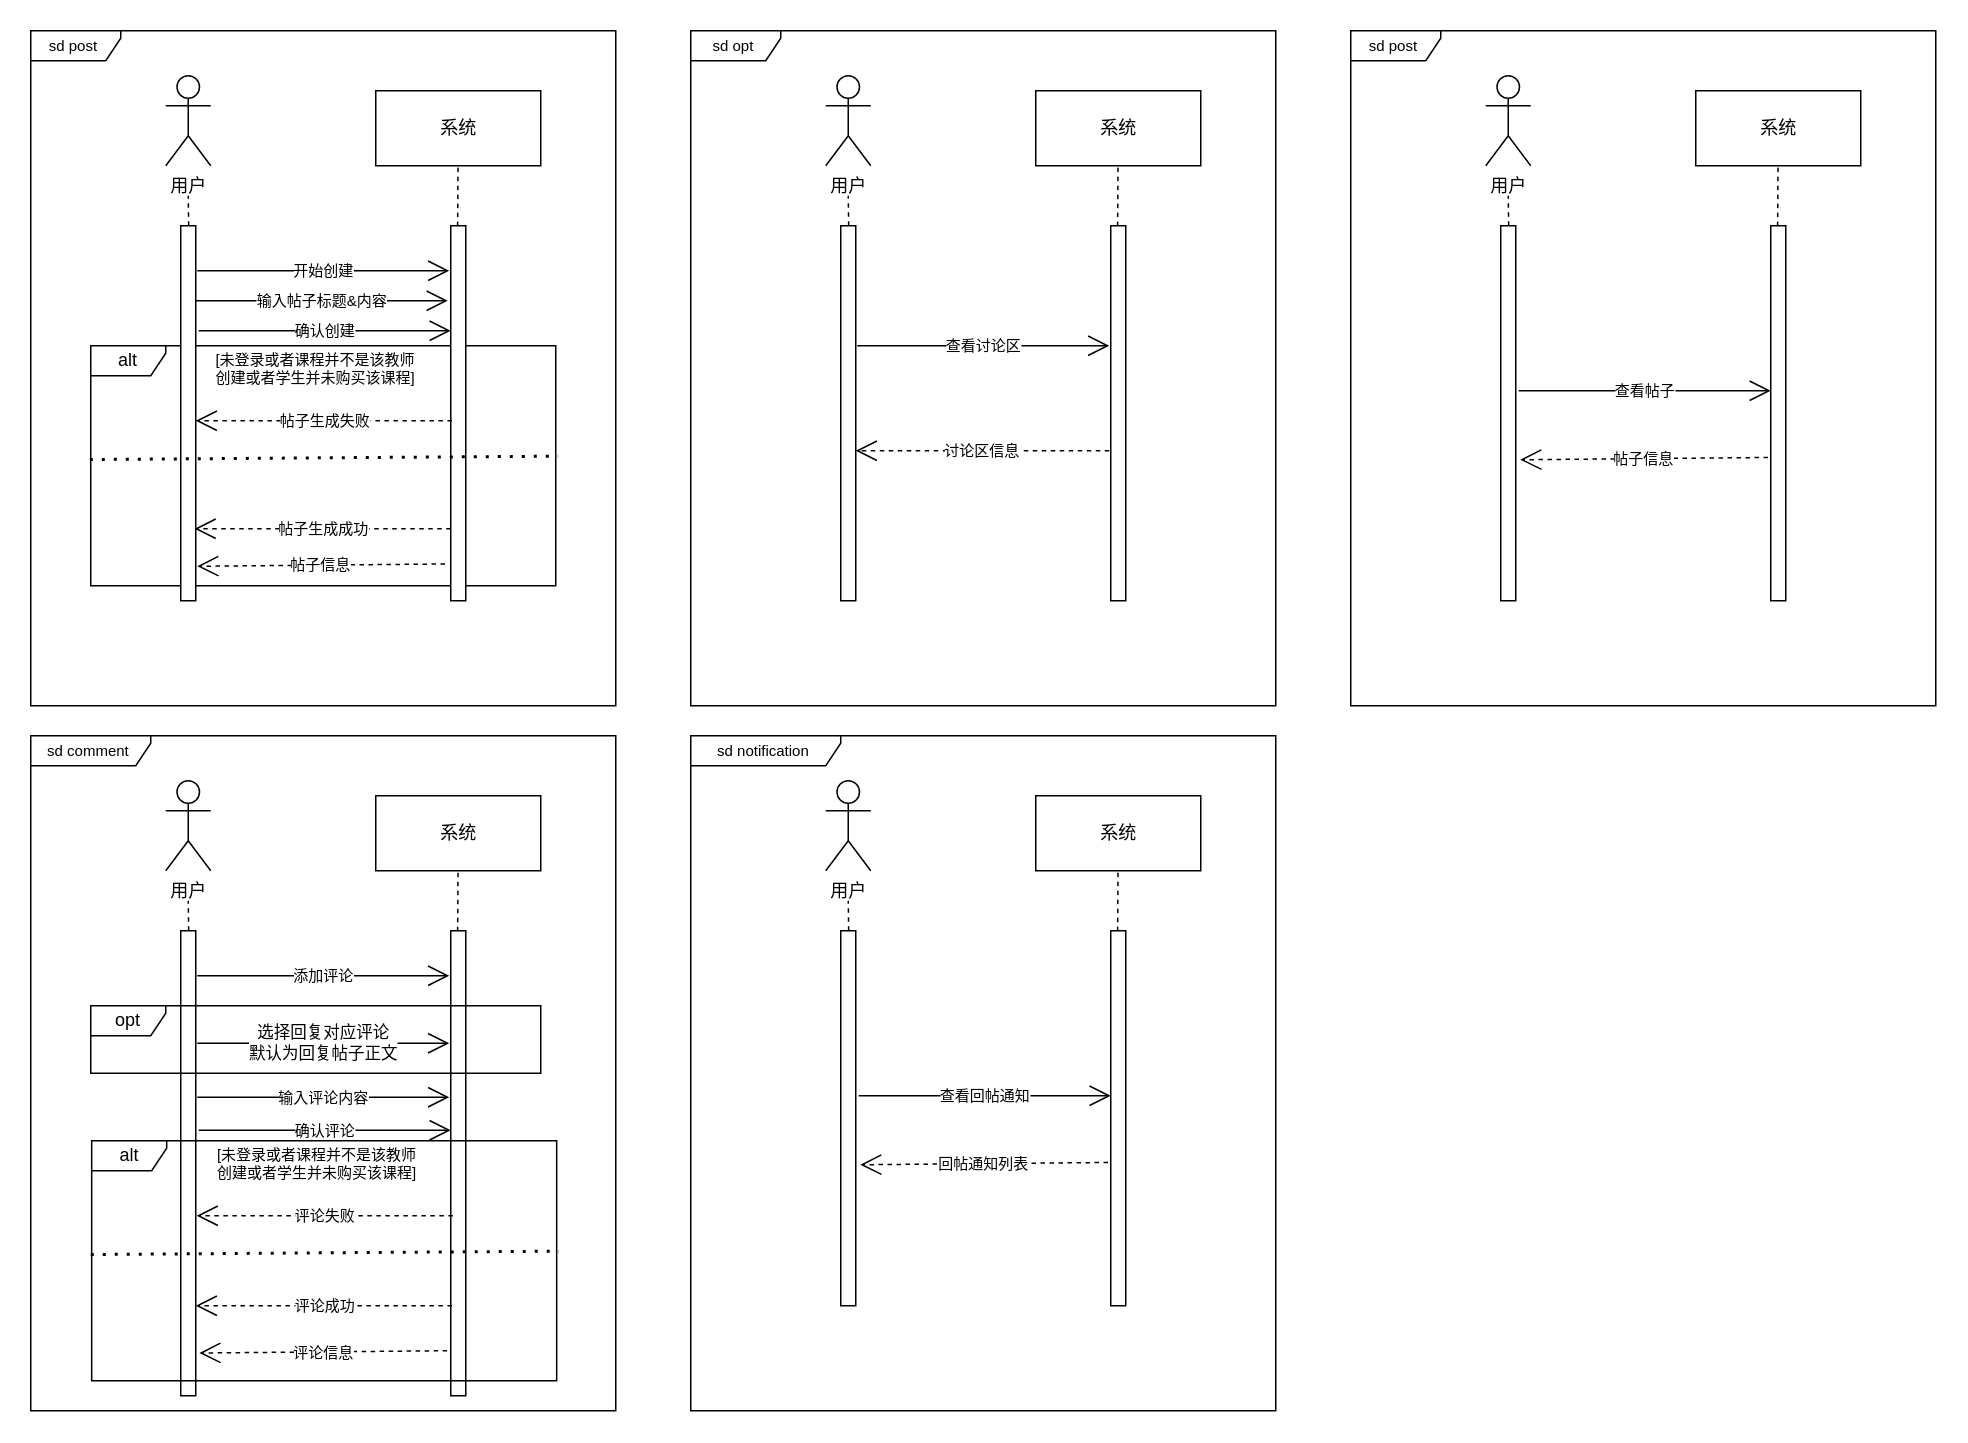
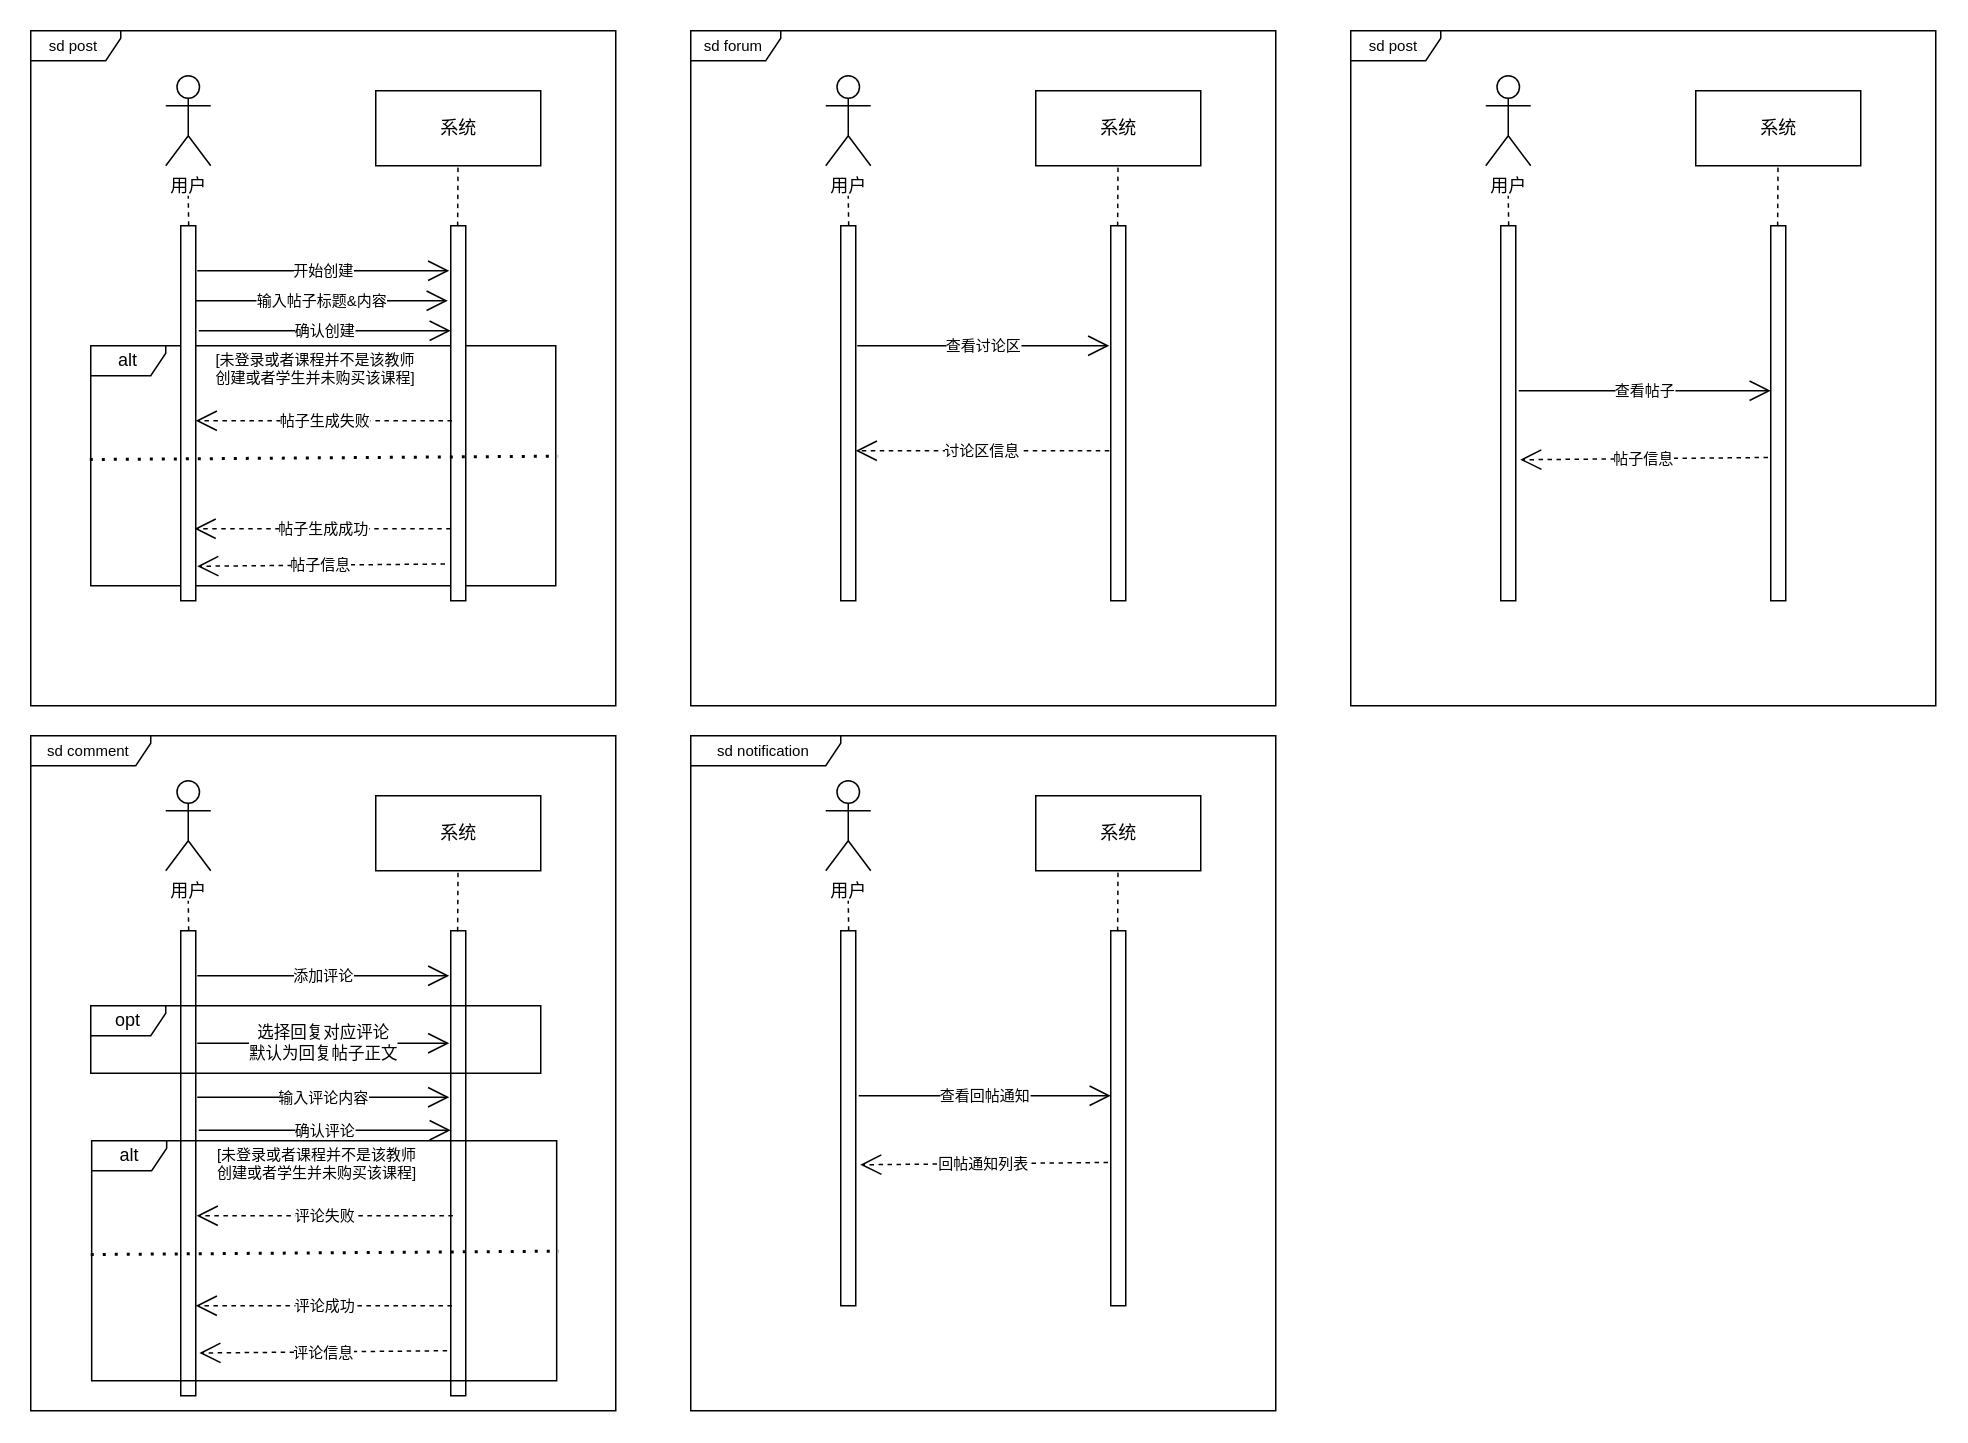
node "sd opt": label "sd opt" -> "sd forum"
